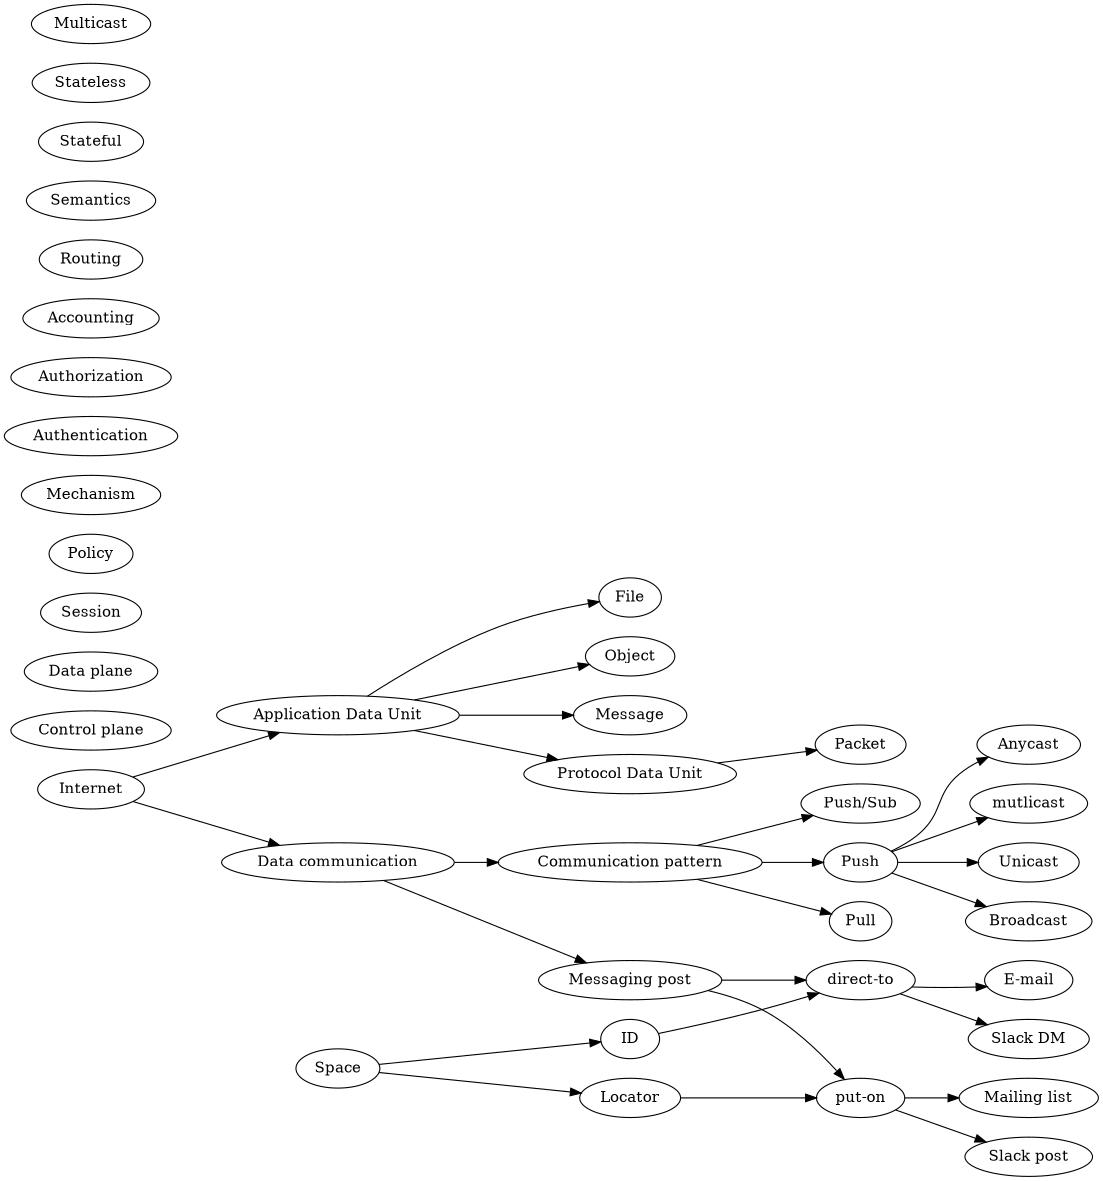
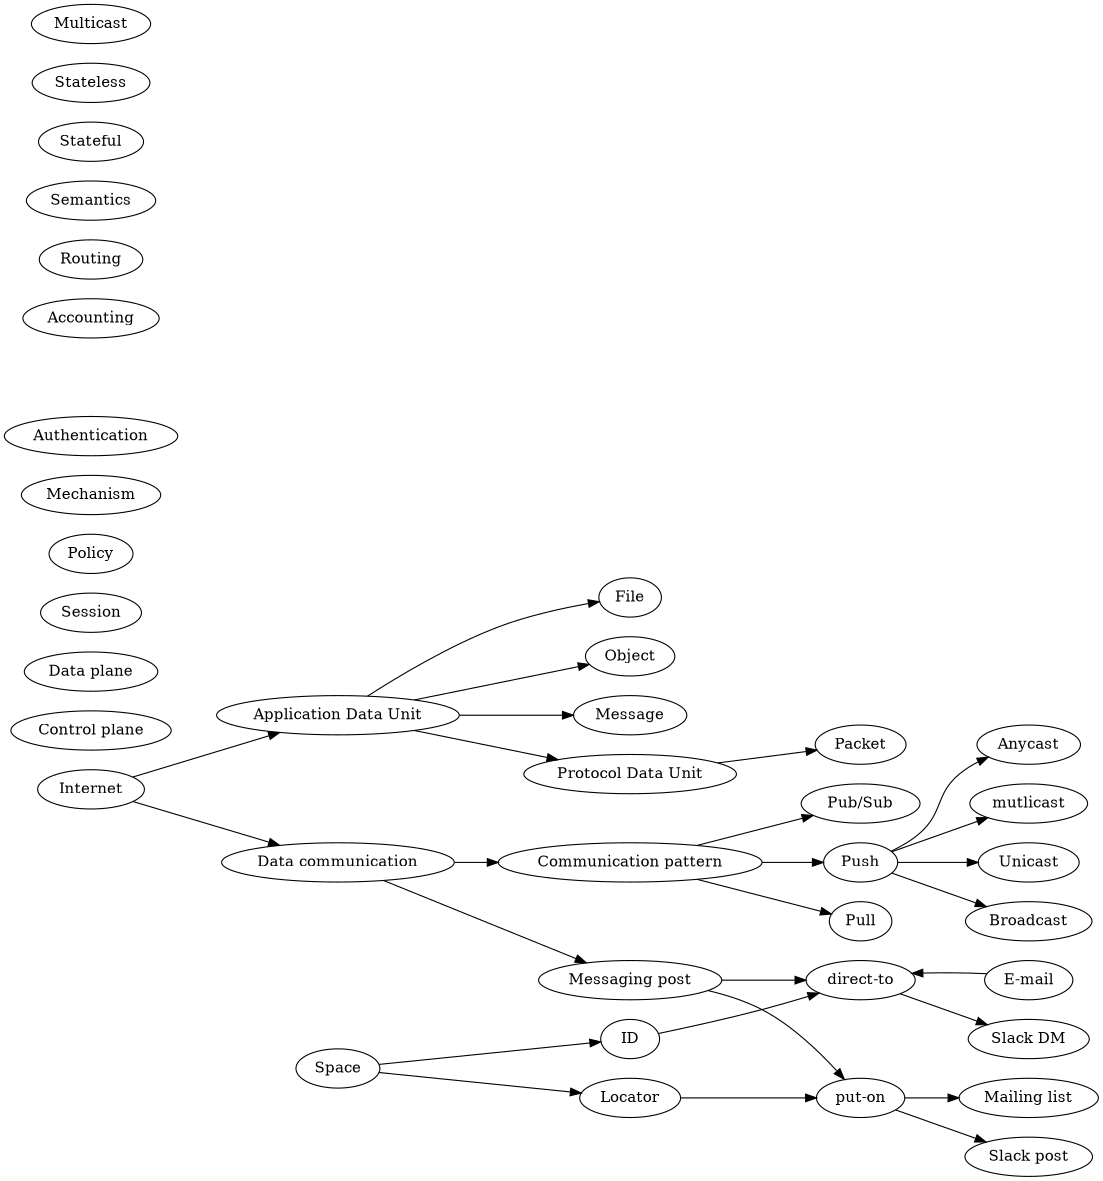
node "Authorization": removed
node "Push/Sub": label "Push/Sub" -> "Pub/Sub"
edge "direct-to" -> "E-mail": reversed
